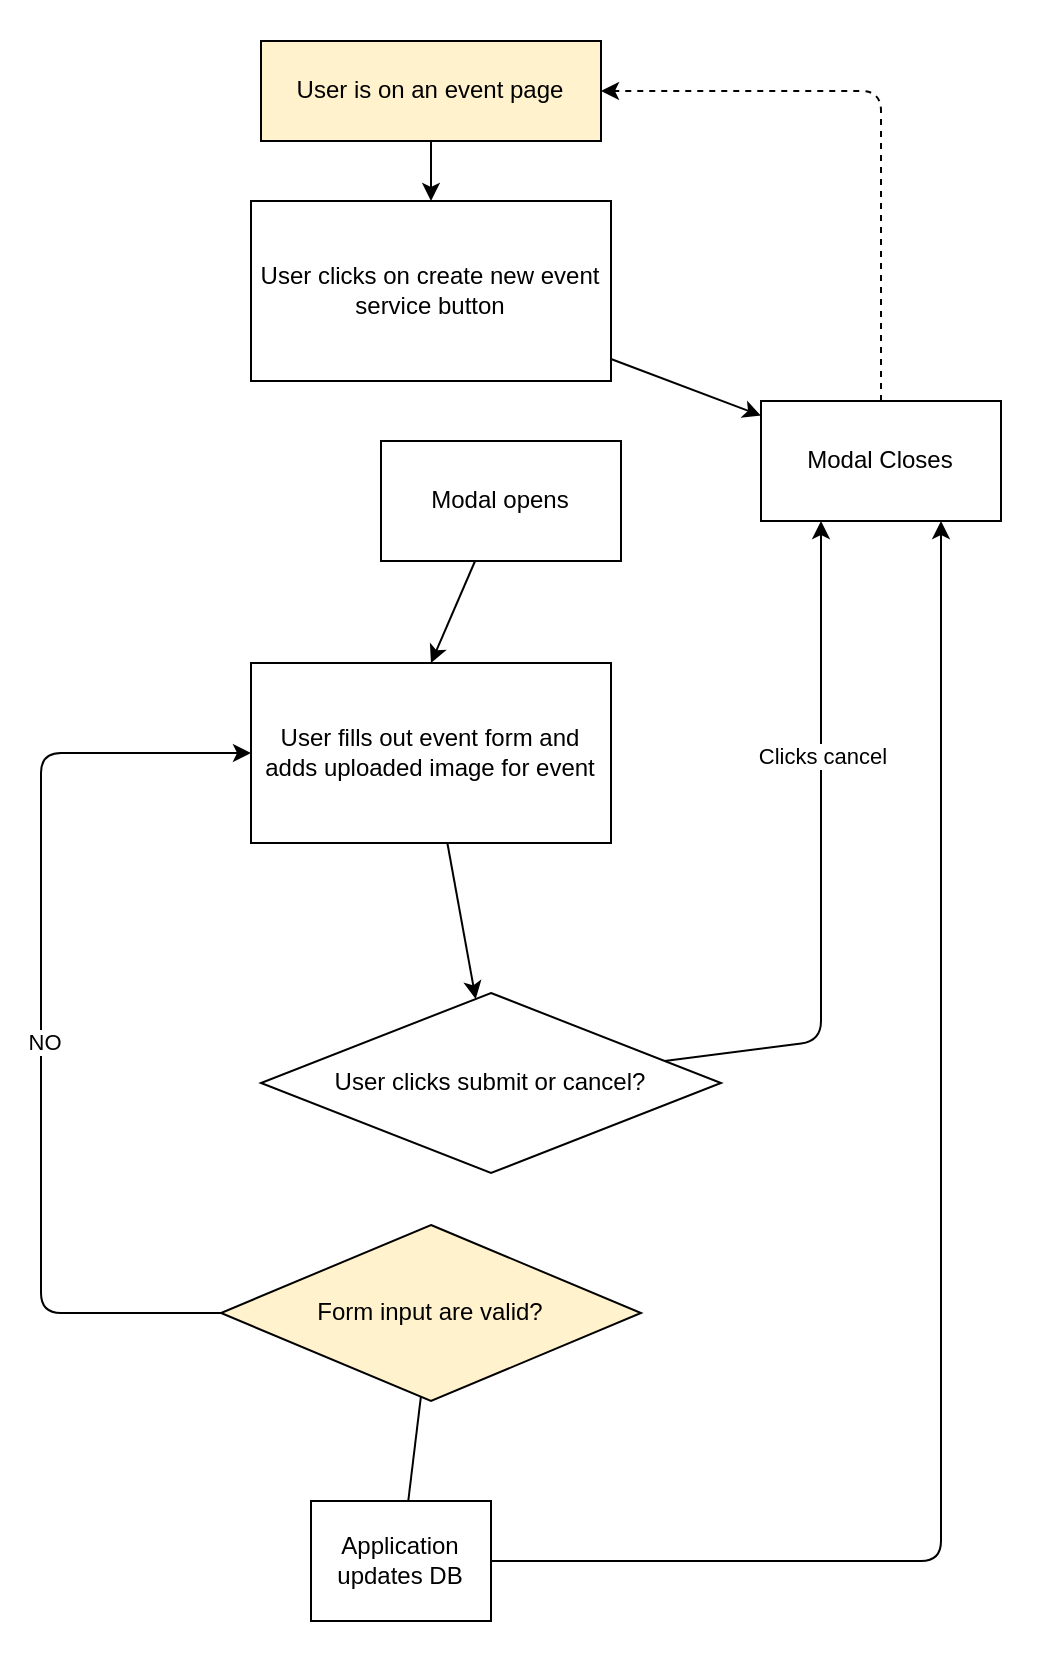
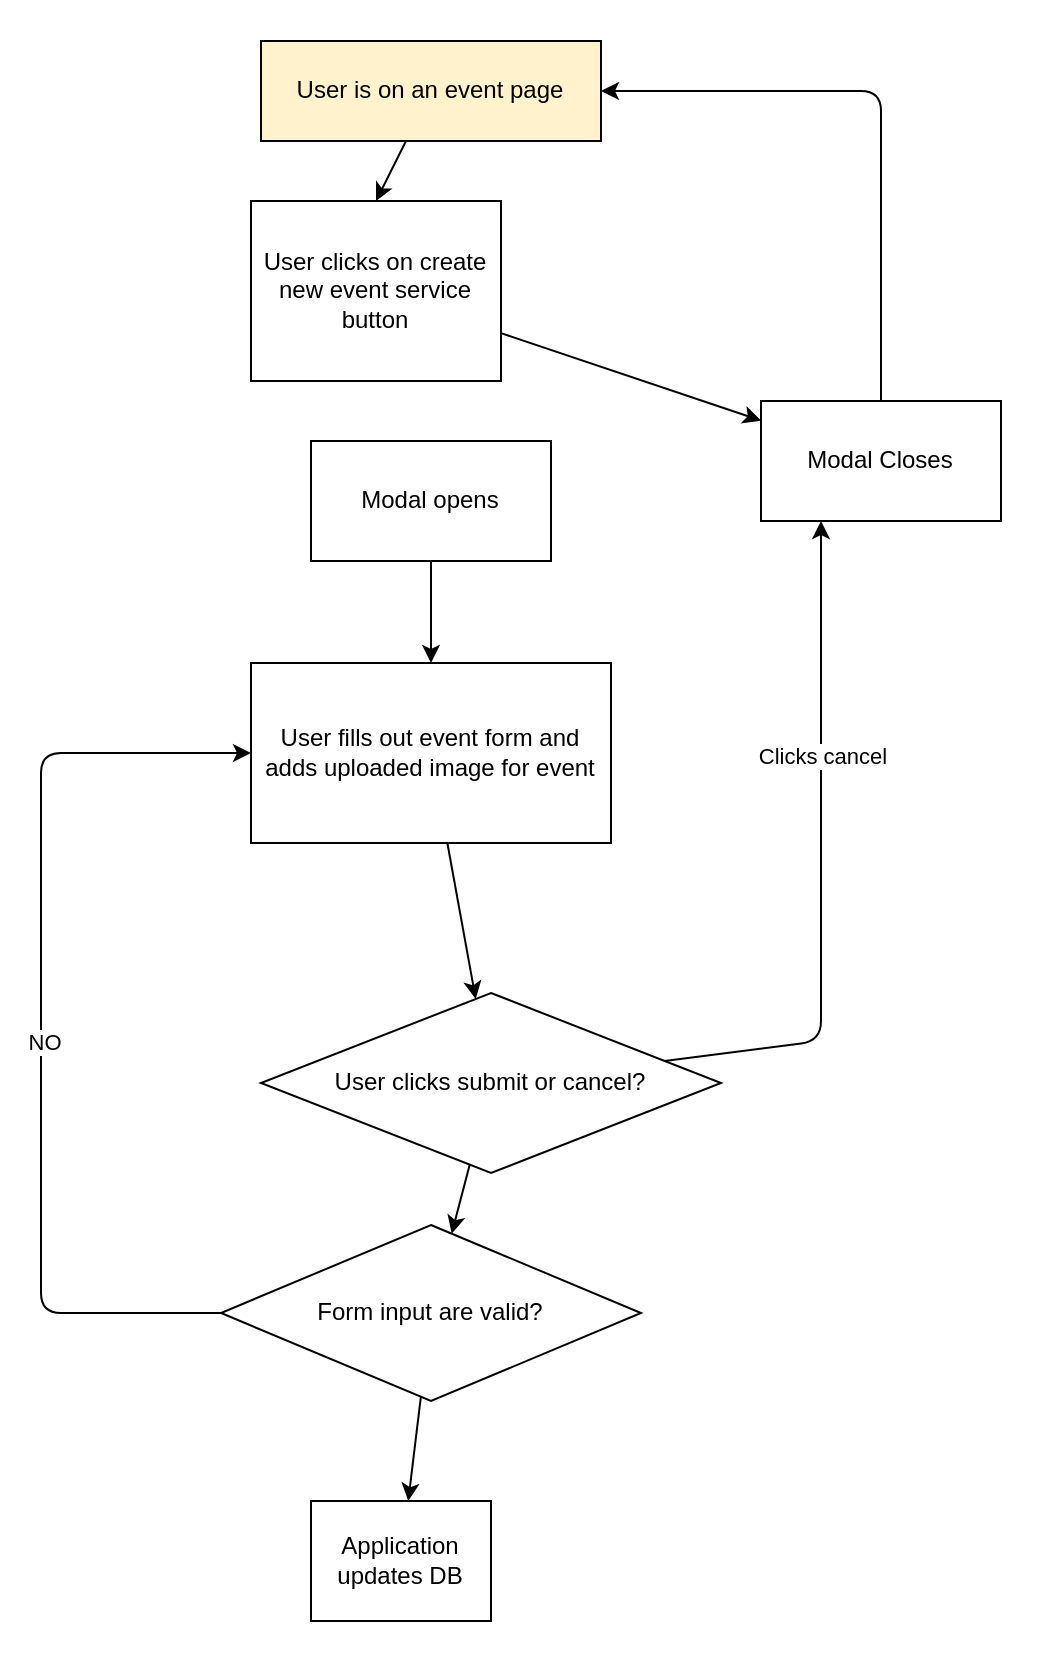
edge "Modal Closes" -> "User is on an event page": style dashed -> solid
node "User clicks on create new event service button": size 360x180 -> 250x180
node "Modal opens": moved (501, 501) -> (431, 501)
edge "User clicks submit or cancel?" -> "Form input are valid?": added
edge "Application updates DB" -> "Modal Closes": removed
node "Form input are valid?": fillcolor #fff2cc -> #ffffff
edge "Form input are valid?" -- "Application updates DB": arrowhead none -> classic
